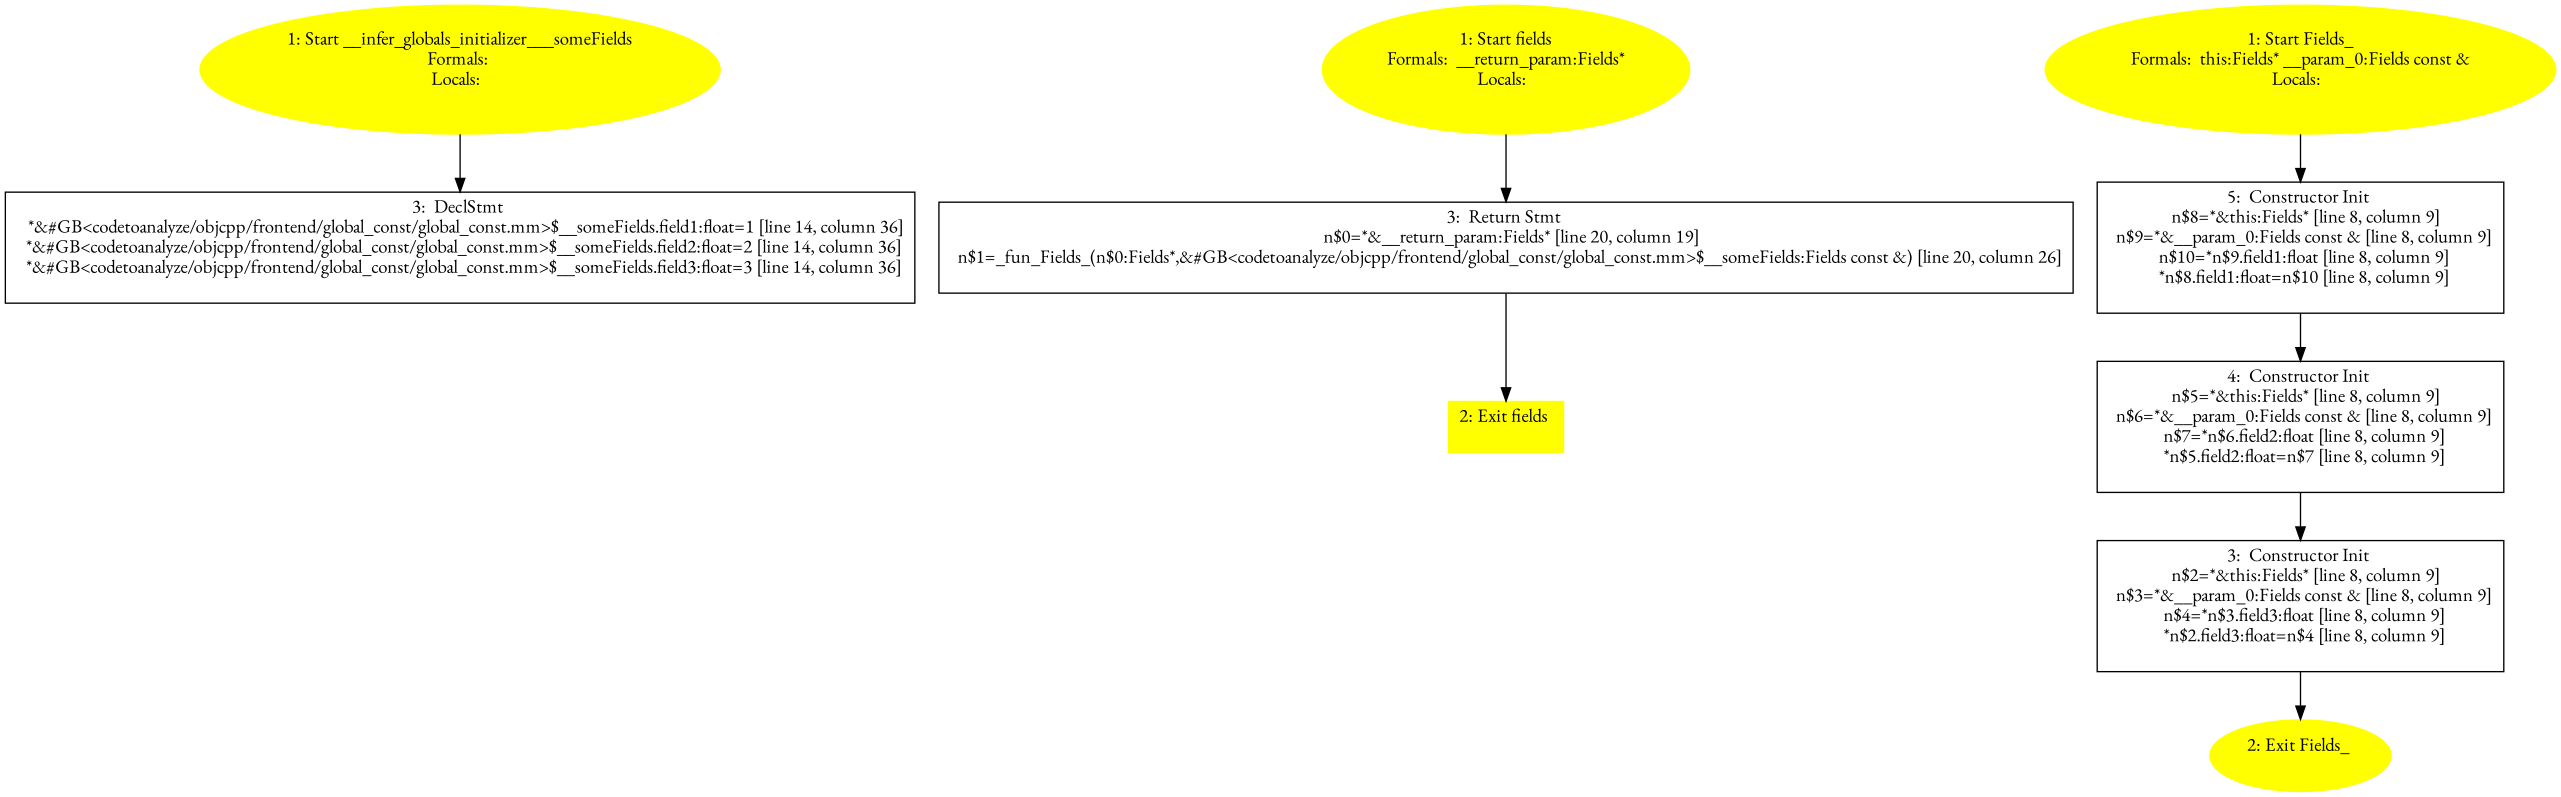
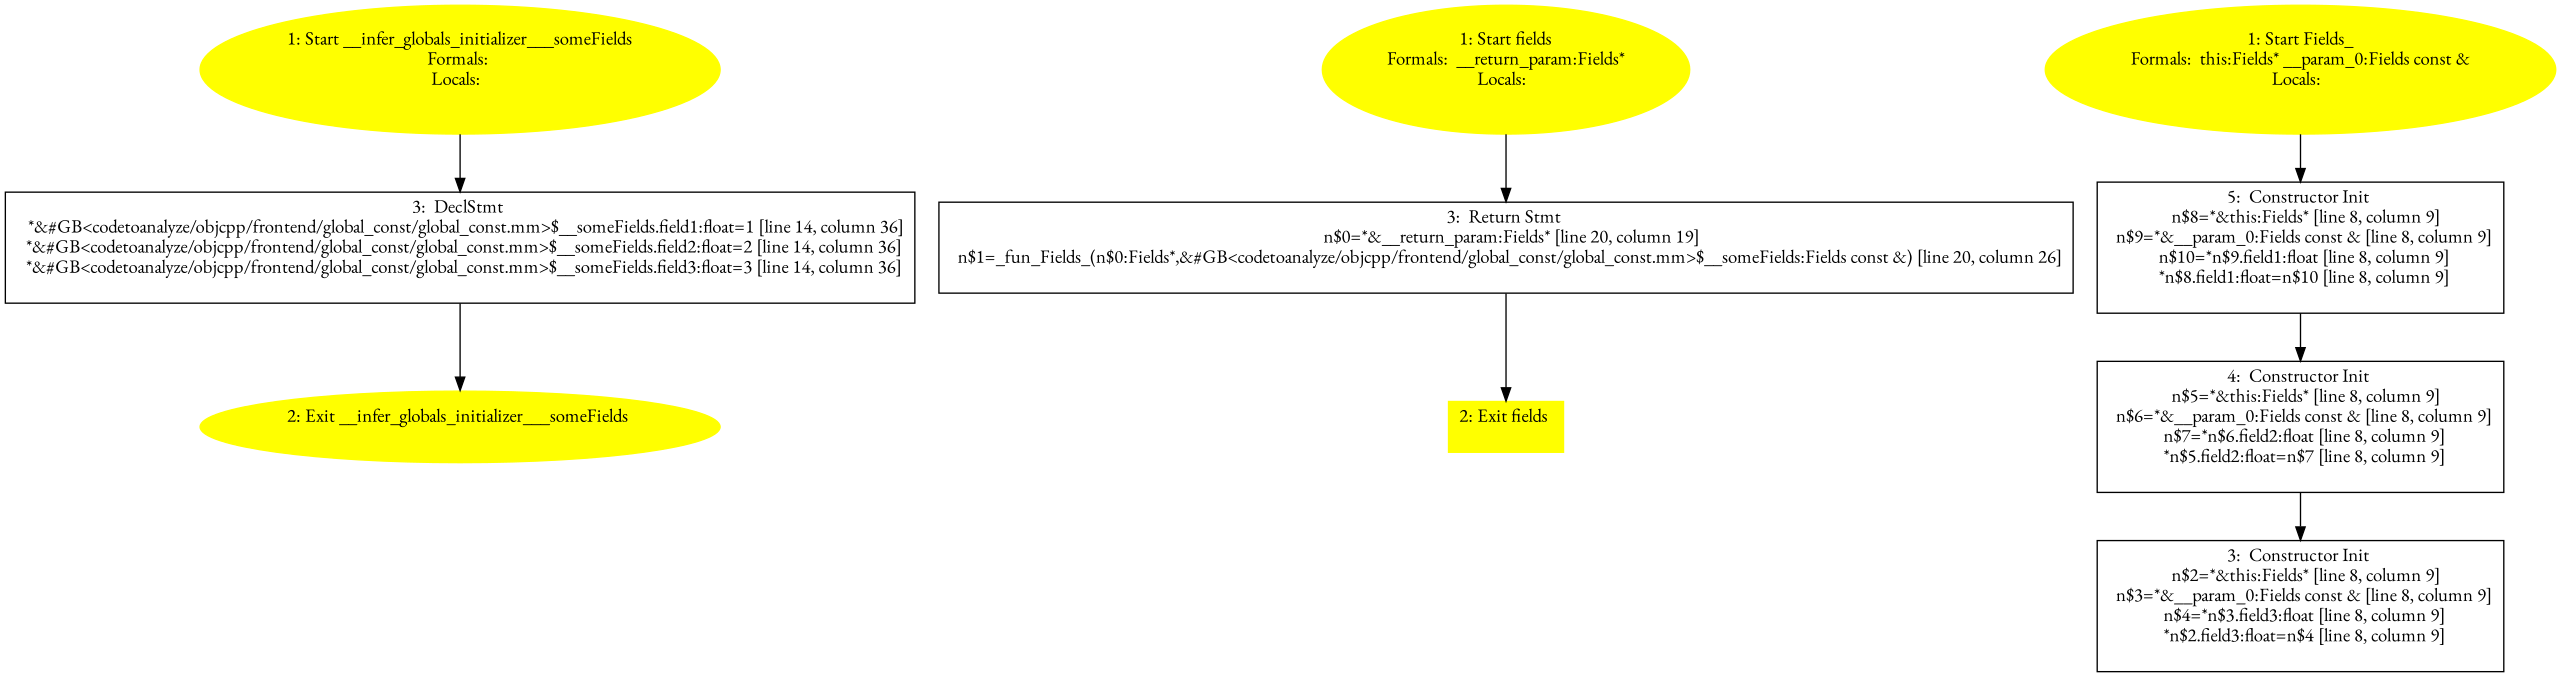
node "2: Exit __infer_globals_initializer___someFields": added
node "2: Exit Fields_": removed
